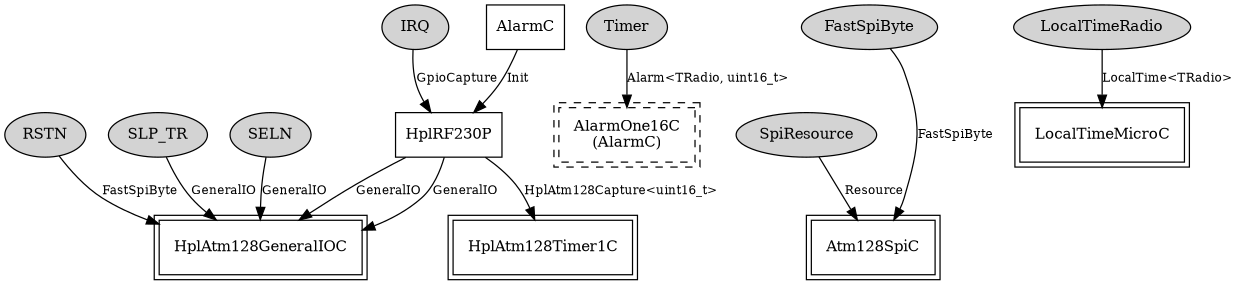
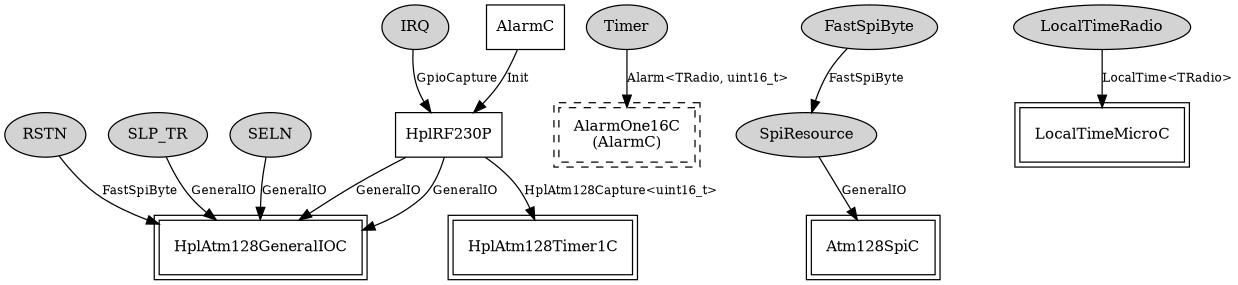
edge "FastSpiByte" -> "Atm128SpiC": now "FastSpiByte" -> "SpiResource"
edge "SpiResource" -> "Atm128SpiC": label "Resource" -> "GeneralIO"
